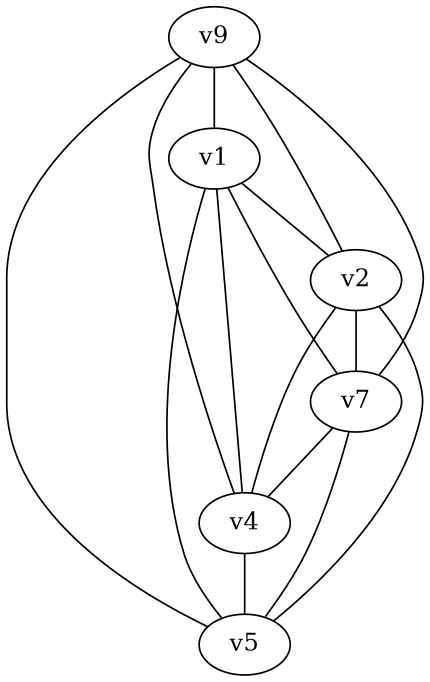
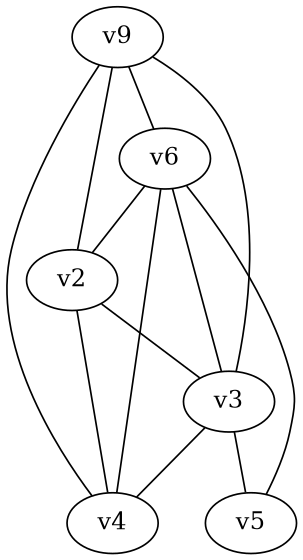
node "v1": label "v1" -> "v6"
edge "v9" -- "v5": removed
node "v7": label "v7" -> "v3"
edge "v2" -- "v5": removed
edge "v4" -- "v5": removed
